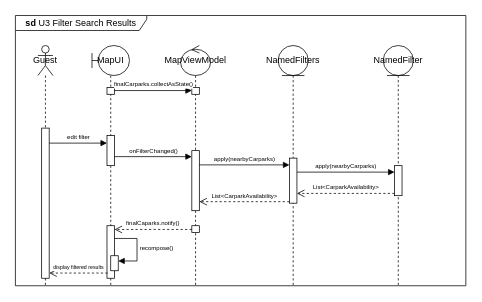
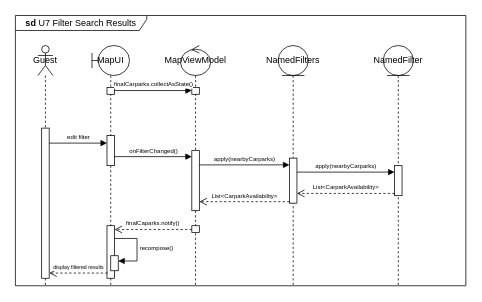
node "sd U3 Filter Search Results": label "sd U3 Filter Search Results" -> "sd U7 Filter Search Results"
